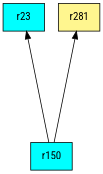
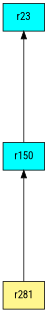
edge "r150" -> "r281": reversed
